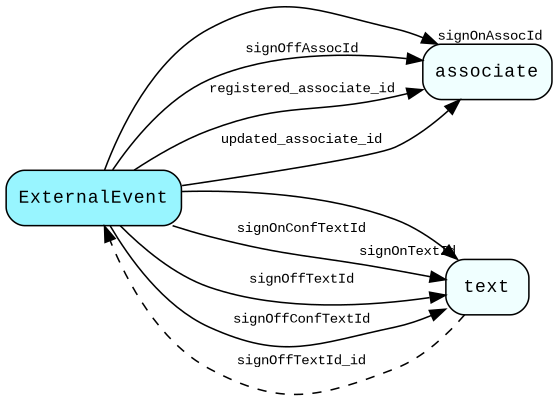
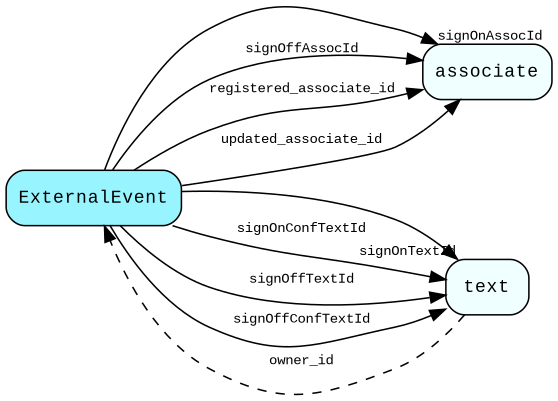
edge "text" -> "ExternalEvent": label "signOffTextId_id" -> "owner_id"
